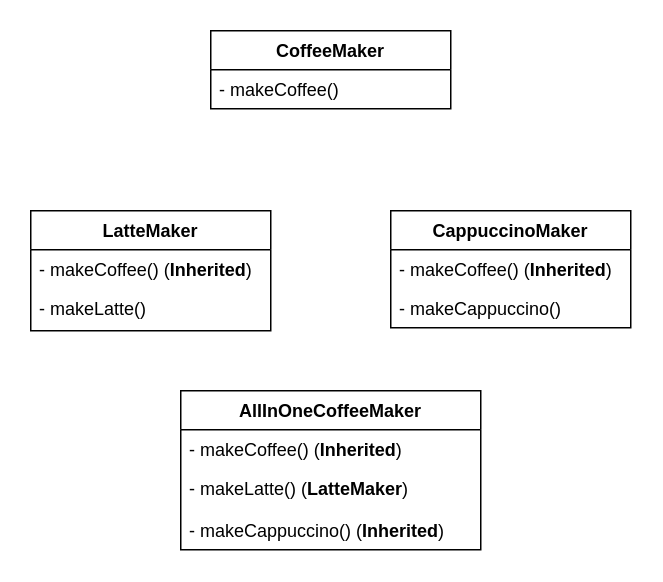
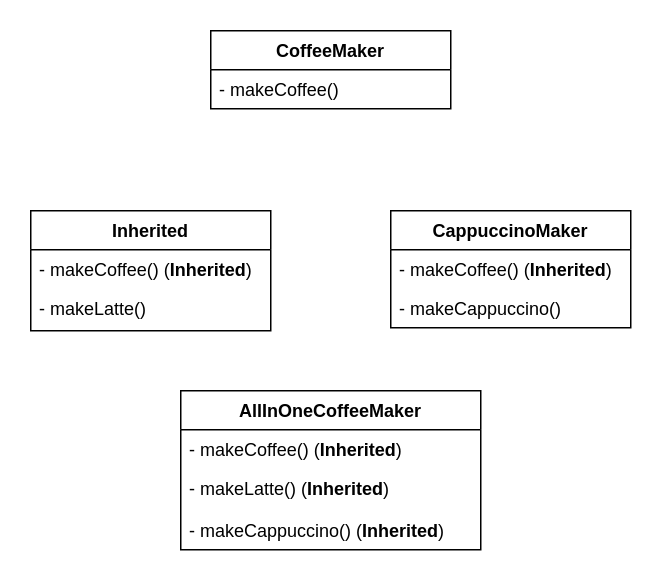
node "LatteMaker": label "LatteMaker" -> "Inherited"
node "- makeLatte() (LatteMaker)": label "- makeLatte() (LatteMaker)" -> "- makeLatte() (Inherited)"
